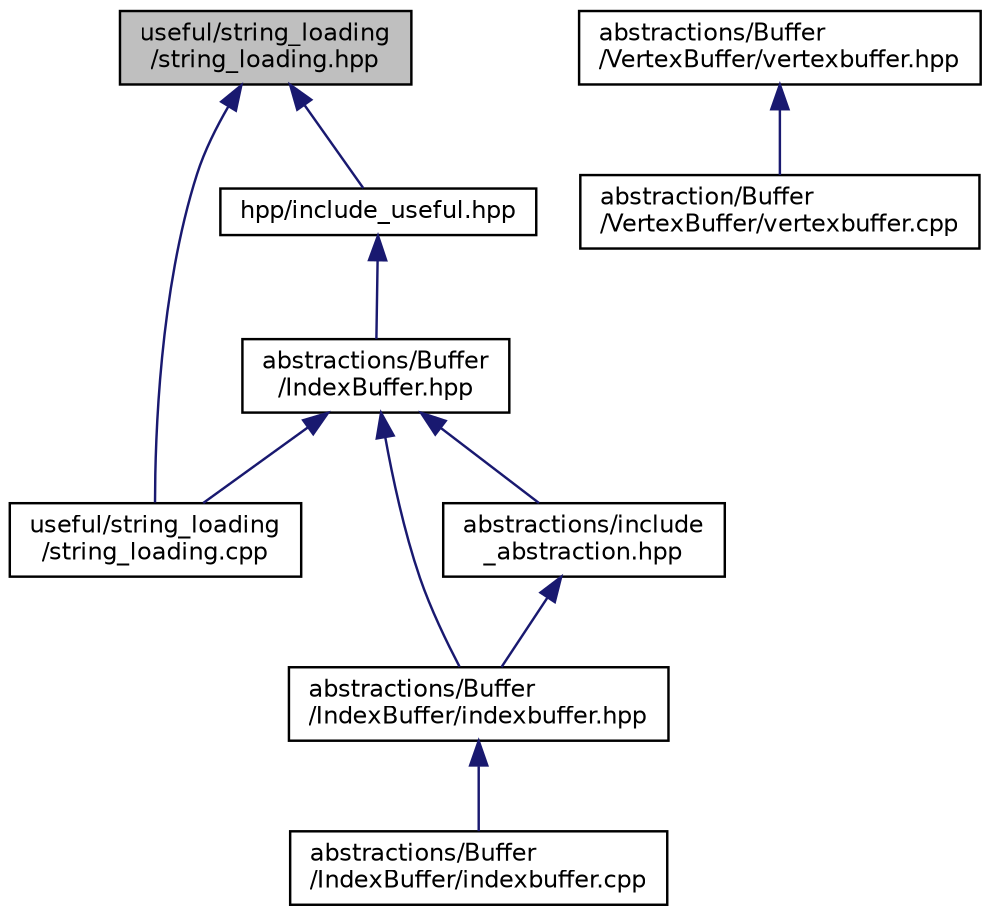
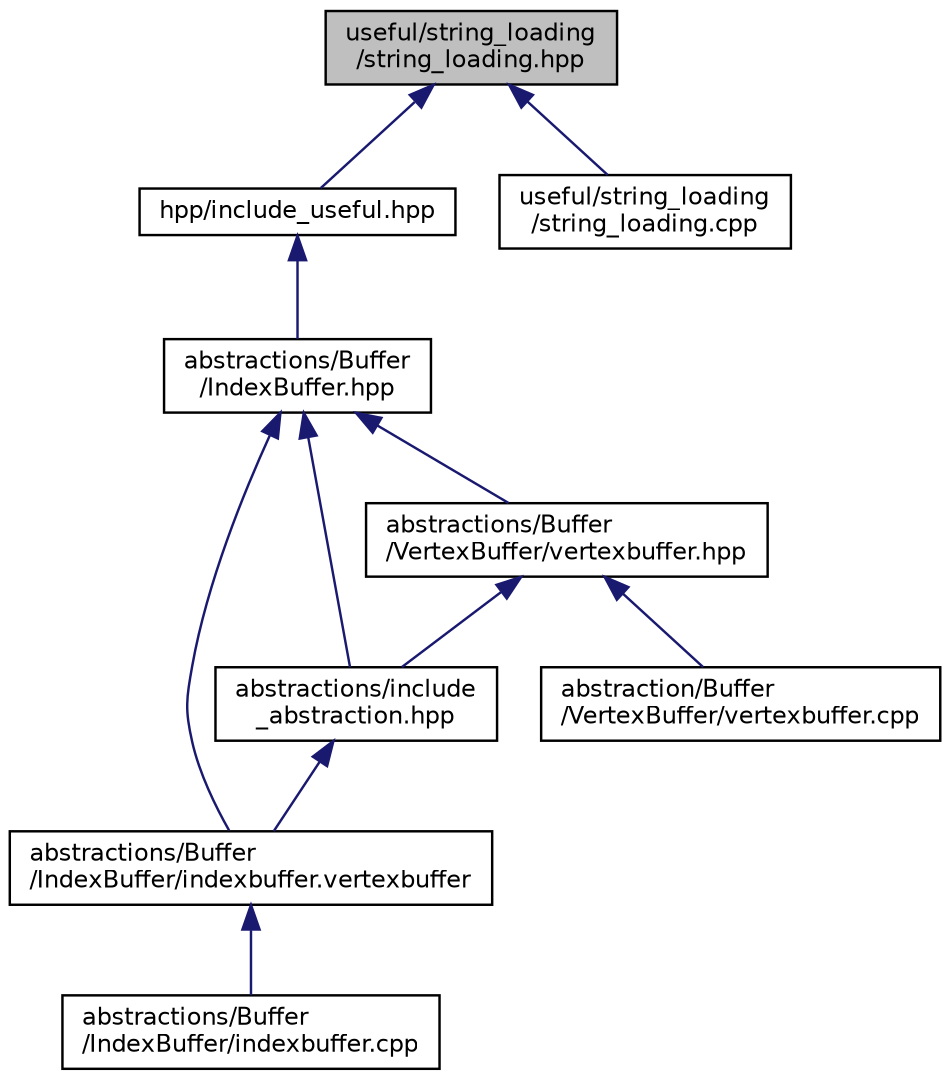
edge "useful/string_loading /string_loading.cpp" -> "abstractions/Buffer /IndexBuffer.hpp": now "abstractions/Buffer /VertexBuffer/vertexbuffer.hpp" -> "abstractions/Buffer /IndexBuffer.hpp"
edge "abstractions/include _abstraction.hpp" -> "abstractions/Buffer /VertexBuffer/vertexbuffer.hpp": added
node "abstractions/Buffer /IndexBuffer/indexbuffer.hpp": label "abstractions/Buffer /IndexBuffer/indexbuffer.hpp" -> "abstractions/Buffer /IndexBuffer/indexbuffer.vertexbuffer"
